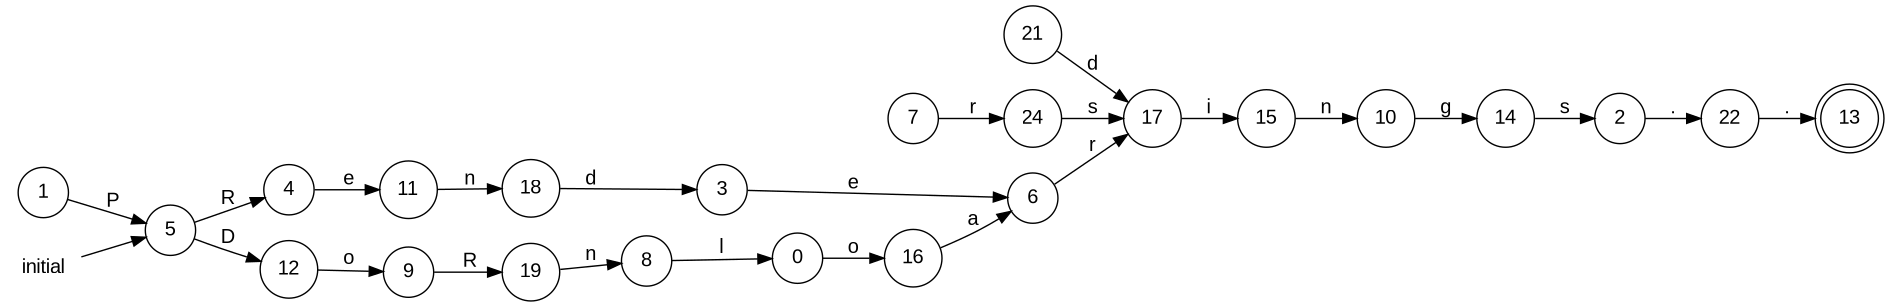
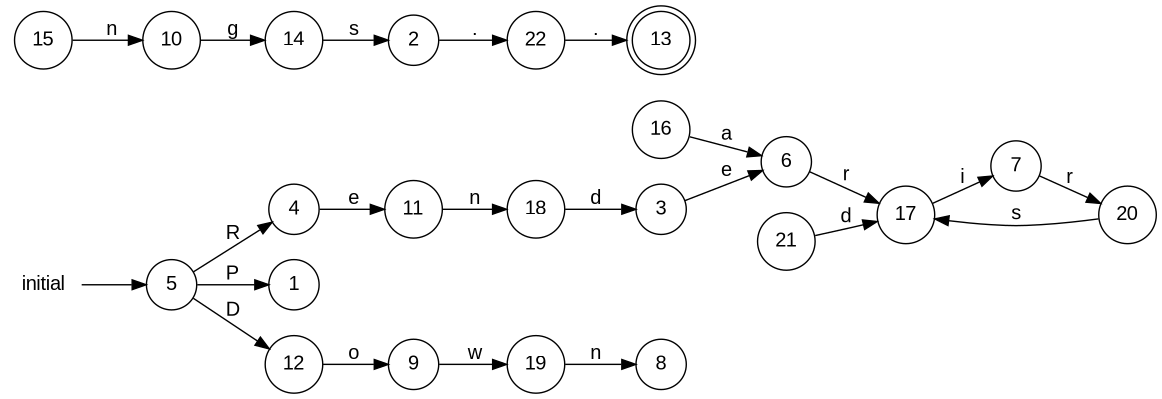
node "24": label "24" -> "20"
edge "17" -> "15": now "17" -> "7"
edge "1" -> "5": reversed
node "0": removed
edge "9" -> "19": label "R" -> "w"
